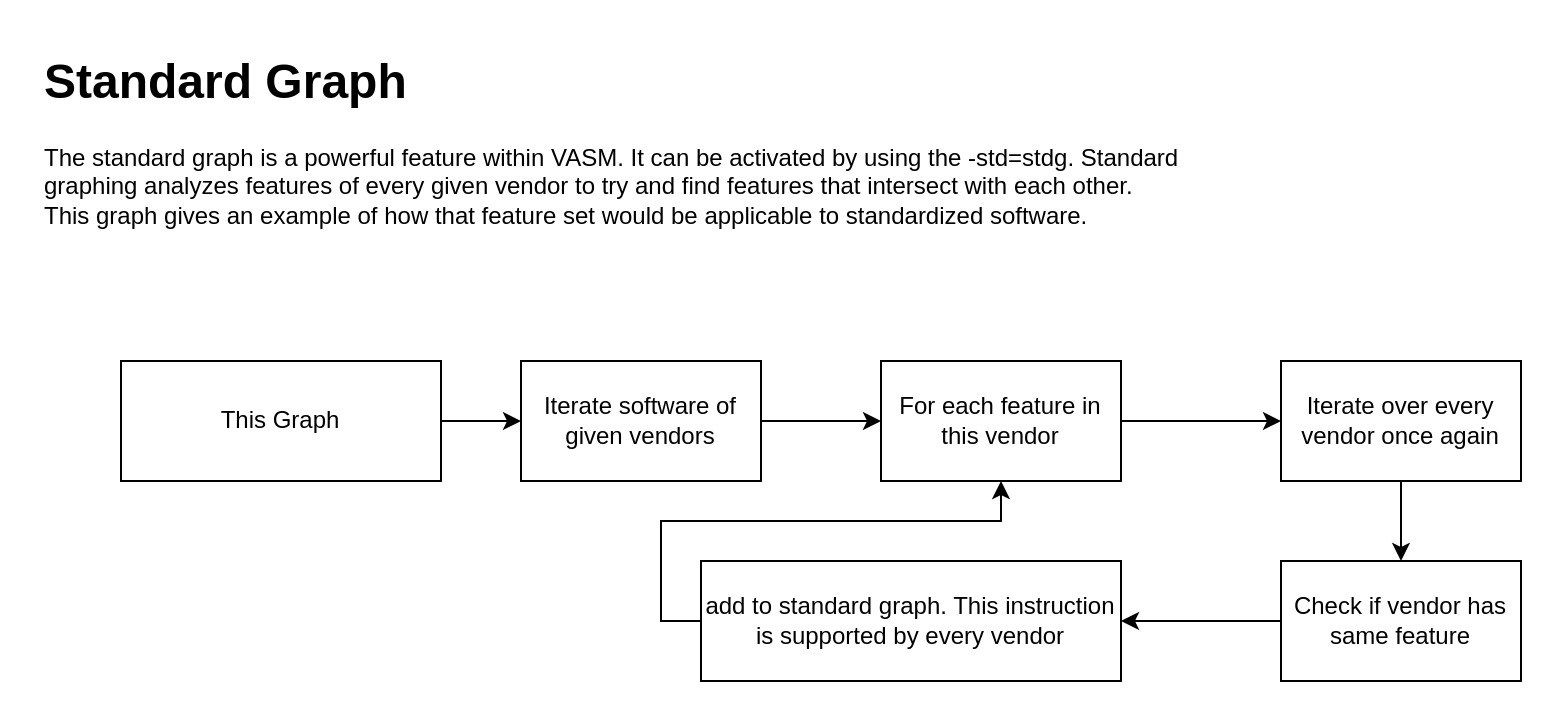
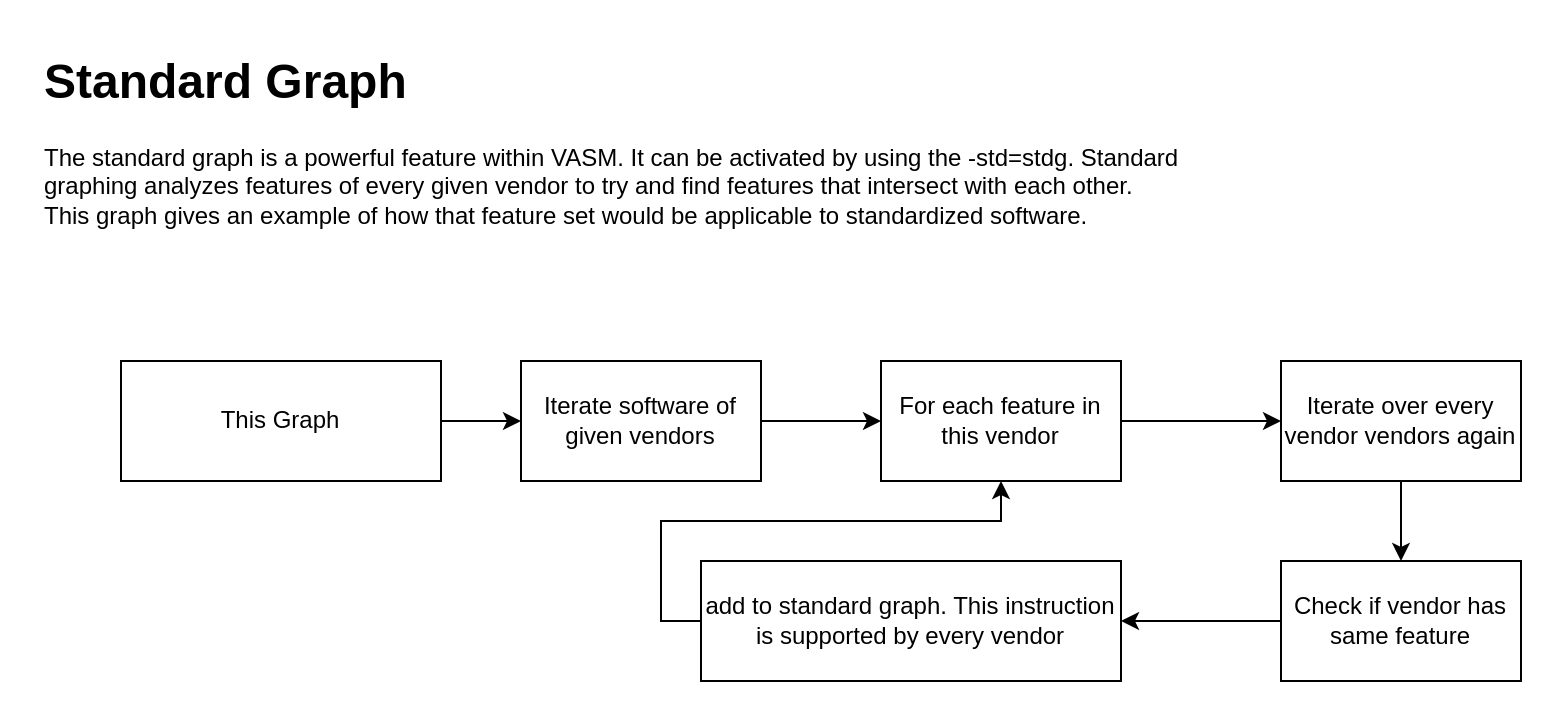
node "Iterate over every vendor once again": label "Iterate over every vendor once again" -> "Iterate over every vendor vendors again"
